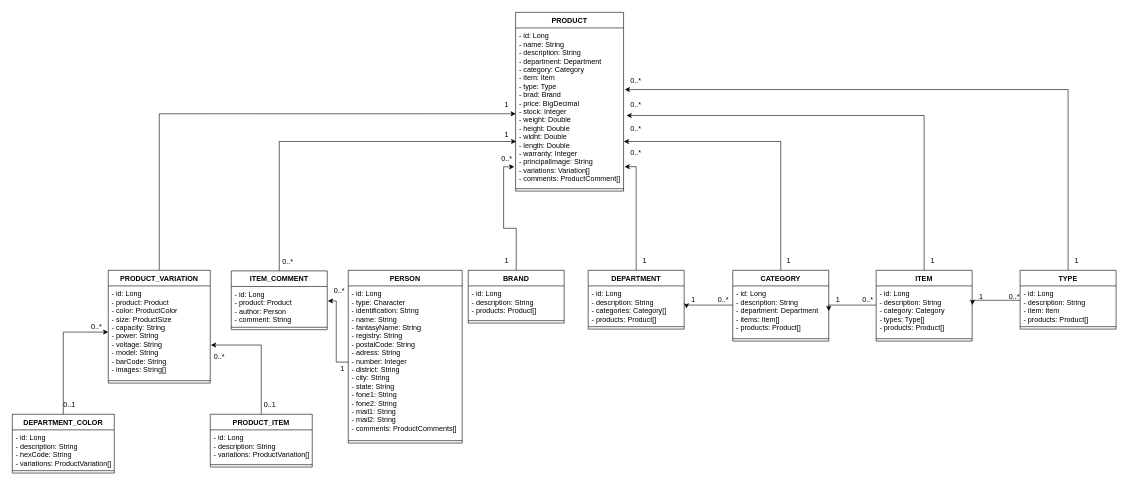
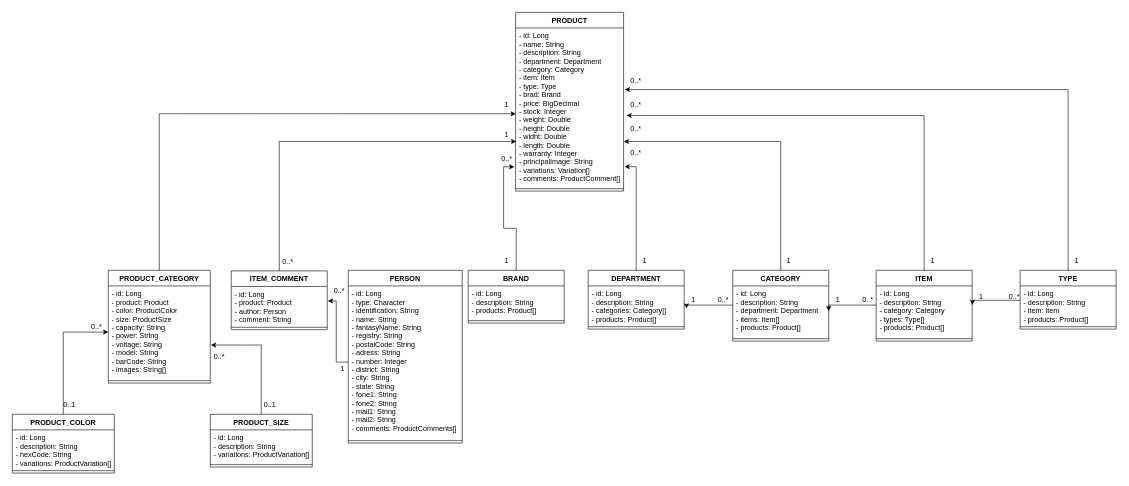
node "PRODUCT_VARIATION": label "PRODUCT_VARIATION" -> "PRODUCT_CATEGORY"
node "DEPARTMENT_COLOR": label "DEPARTMENT_COLOR" -> "PRODUCT_COLOR"
node "PRODUCT_ITEM": label "PRODUCT_ITEM" -> "PRODUCT_SIZE"
